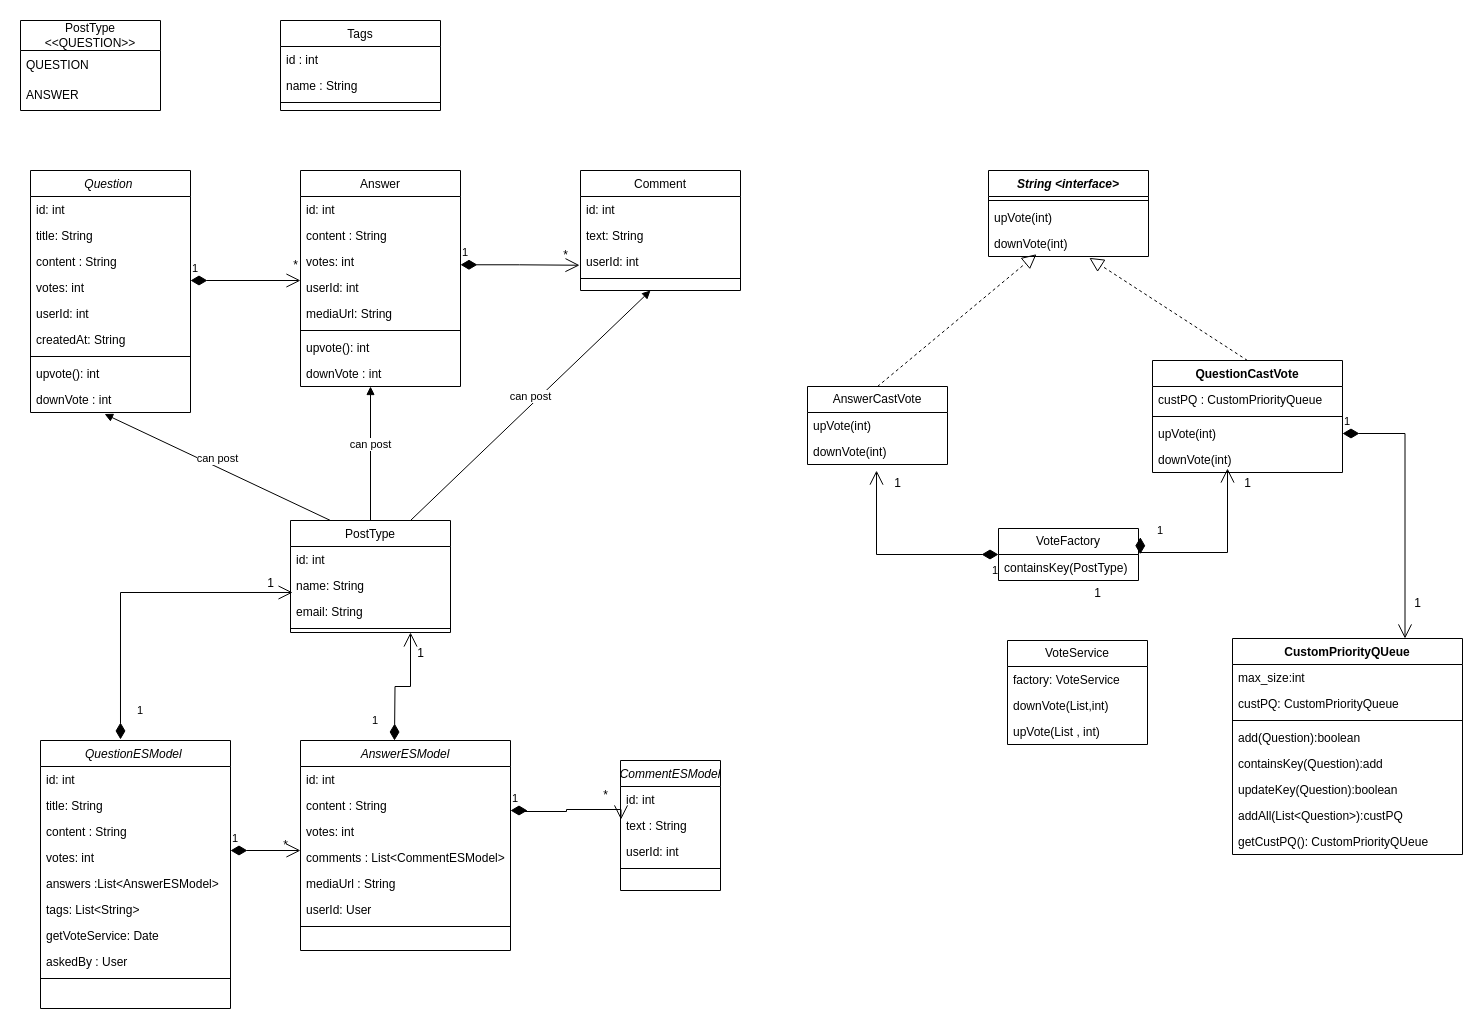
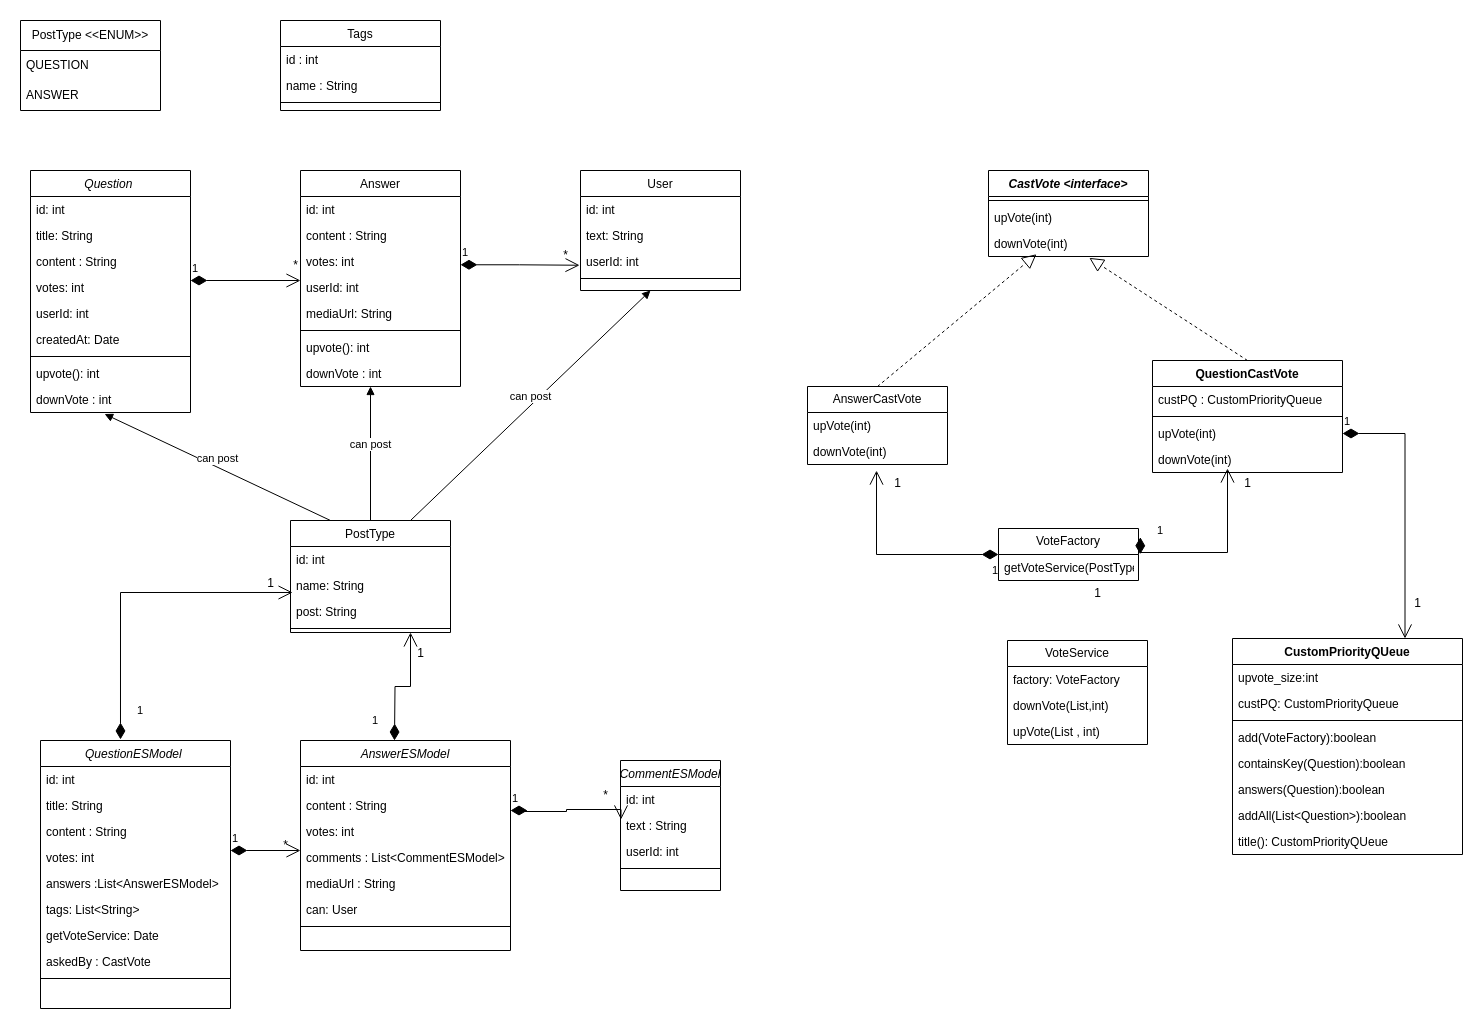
node "PostType <<QUESTION>>": label "PostType <<QUESTION>>" -> "PostType <<ENUM>>"
node "Comment": label "Comment" -> "User"
node "String <interface>": label "String <interface>" -> "CastVote <interface>"
node "createdAt: String": label "createdAt: String" -> "createdAt: Date"
node "containsKey(PostType)": label "containsKey(PostType)" -> "getVoteService(PostType)"
node "email: String": label "email: String" -> "post: String"
node "max_size:int": label "max_size:int" -> "upvote_size:int"
node "factory: VoteService": label "factory: VoteService" -> "factory: VoteFactory"
node "add(Question):boolean": label "add(Question):boolean" -> "add(VoteFactory):boolean"
node "containsKey(Question):add": label "containsKey(Question):add" -> "containsKey(Question):boolean"
node "updateKey(Question):boolean": label "updateKey(Question):boolean" -> "answers(Question):boolean"
node "addAll(List<Question>):custPQ": label "addAll(List<Question>):custPQ" -> "addAll(List<Question>):boolean"
node "getCustPQ(): CustomPriorityQUeue": label "getCustPQ(): CustomPriorityQUeue" -> "title(): CustomPriorityQUeue"
node "userId: User": label "userId: User" -> "can: User"
node "askedBy : User": label "askedBy : User" -> "askedBy : CastVote"
